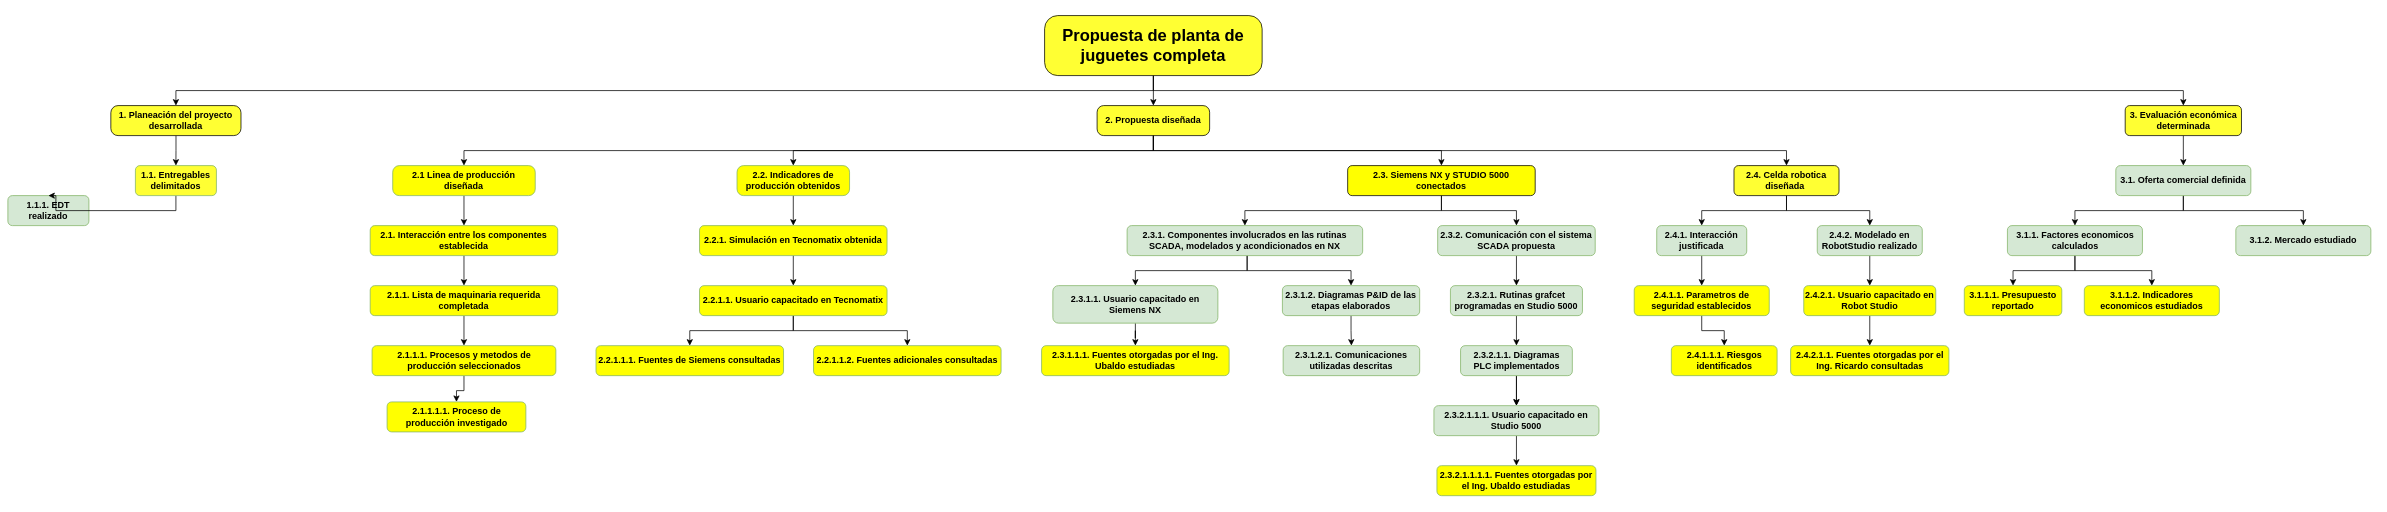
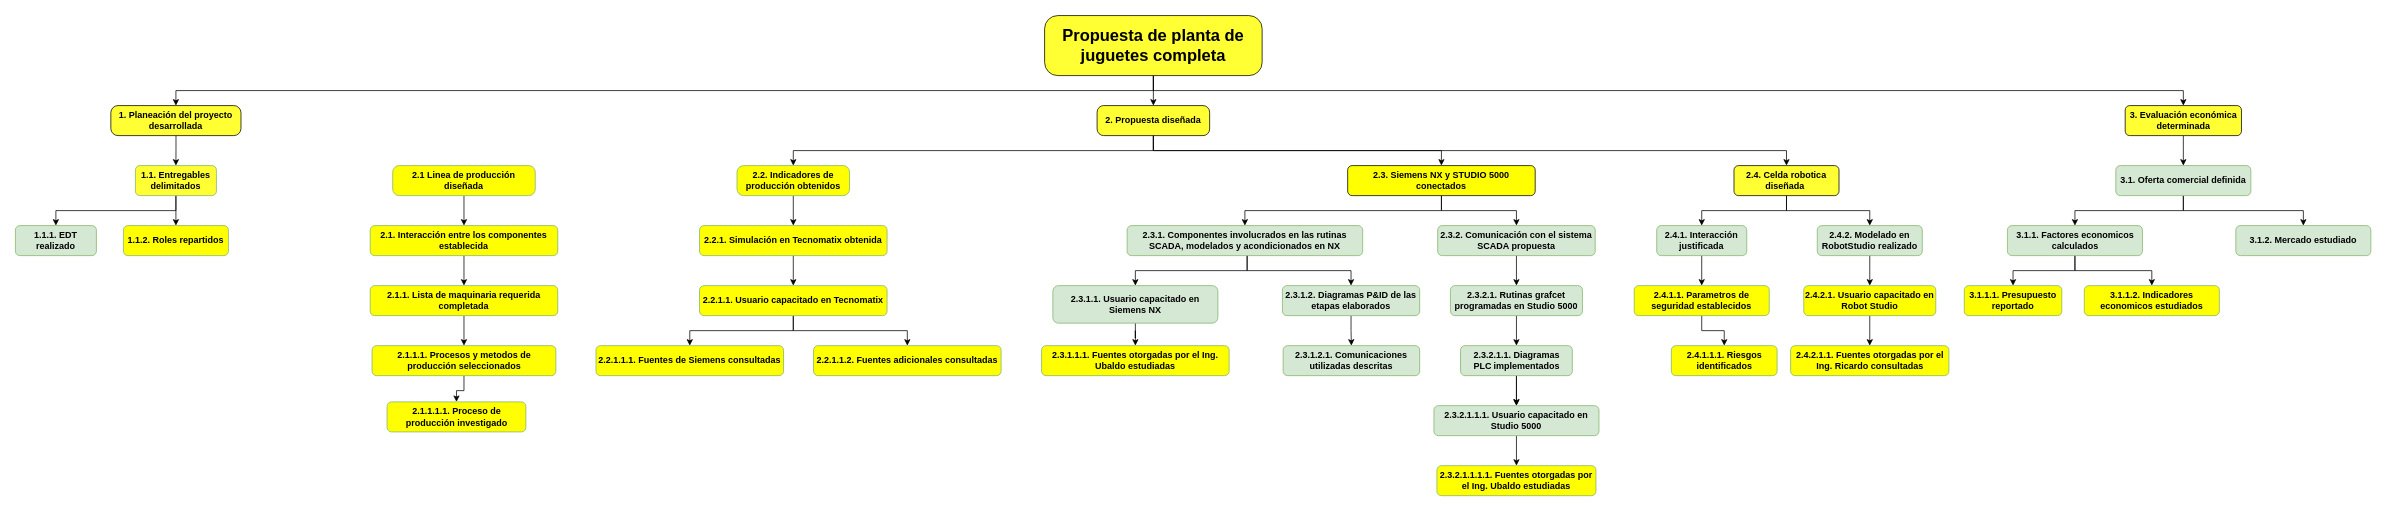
edge "2. Propuesta diseñada" -> "2.1 Linea de producción diseñada": removed
node "1.1.1. EDT realizado": moved (48, 210) -> (56, 240)
edge "1.1. Entregables delimitados" -> "1.1.2. Roles repartidos": added
node "1.1.2. Roles repartidos": added
